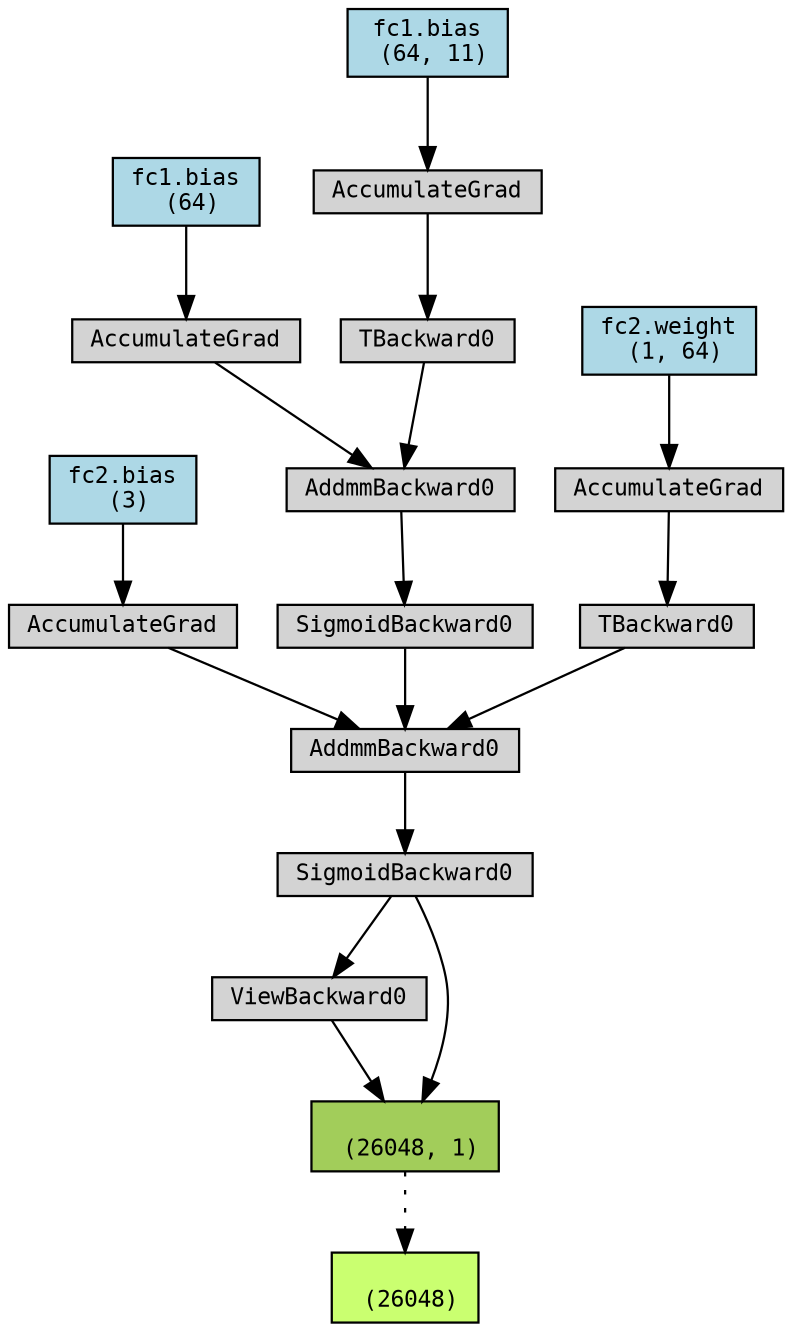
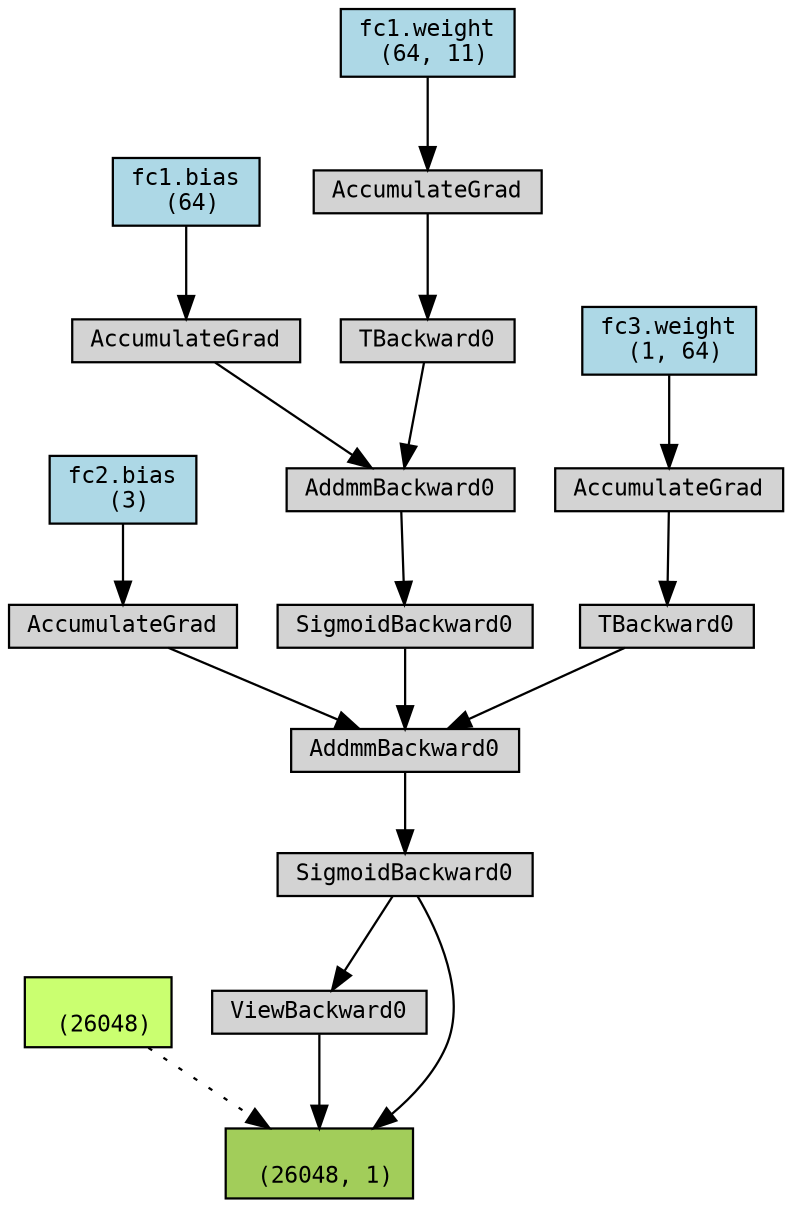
node "fc1.bias (64, 11)": label "fc1.bias (64, 11)" -> "fc1.weight (64, 11)"
node "fc2.weight (1, 64)": label "fc2.weight (1, 64)" -> "fc3.weight (1, 64)"
edge "(26048, 1)" -> "(26048)": reversed
